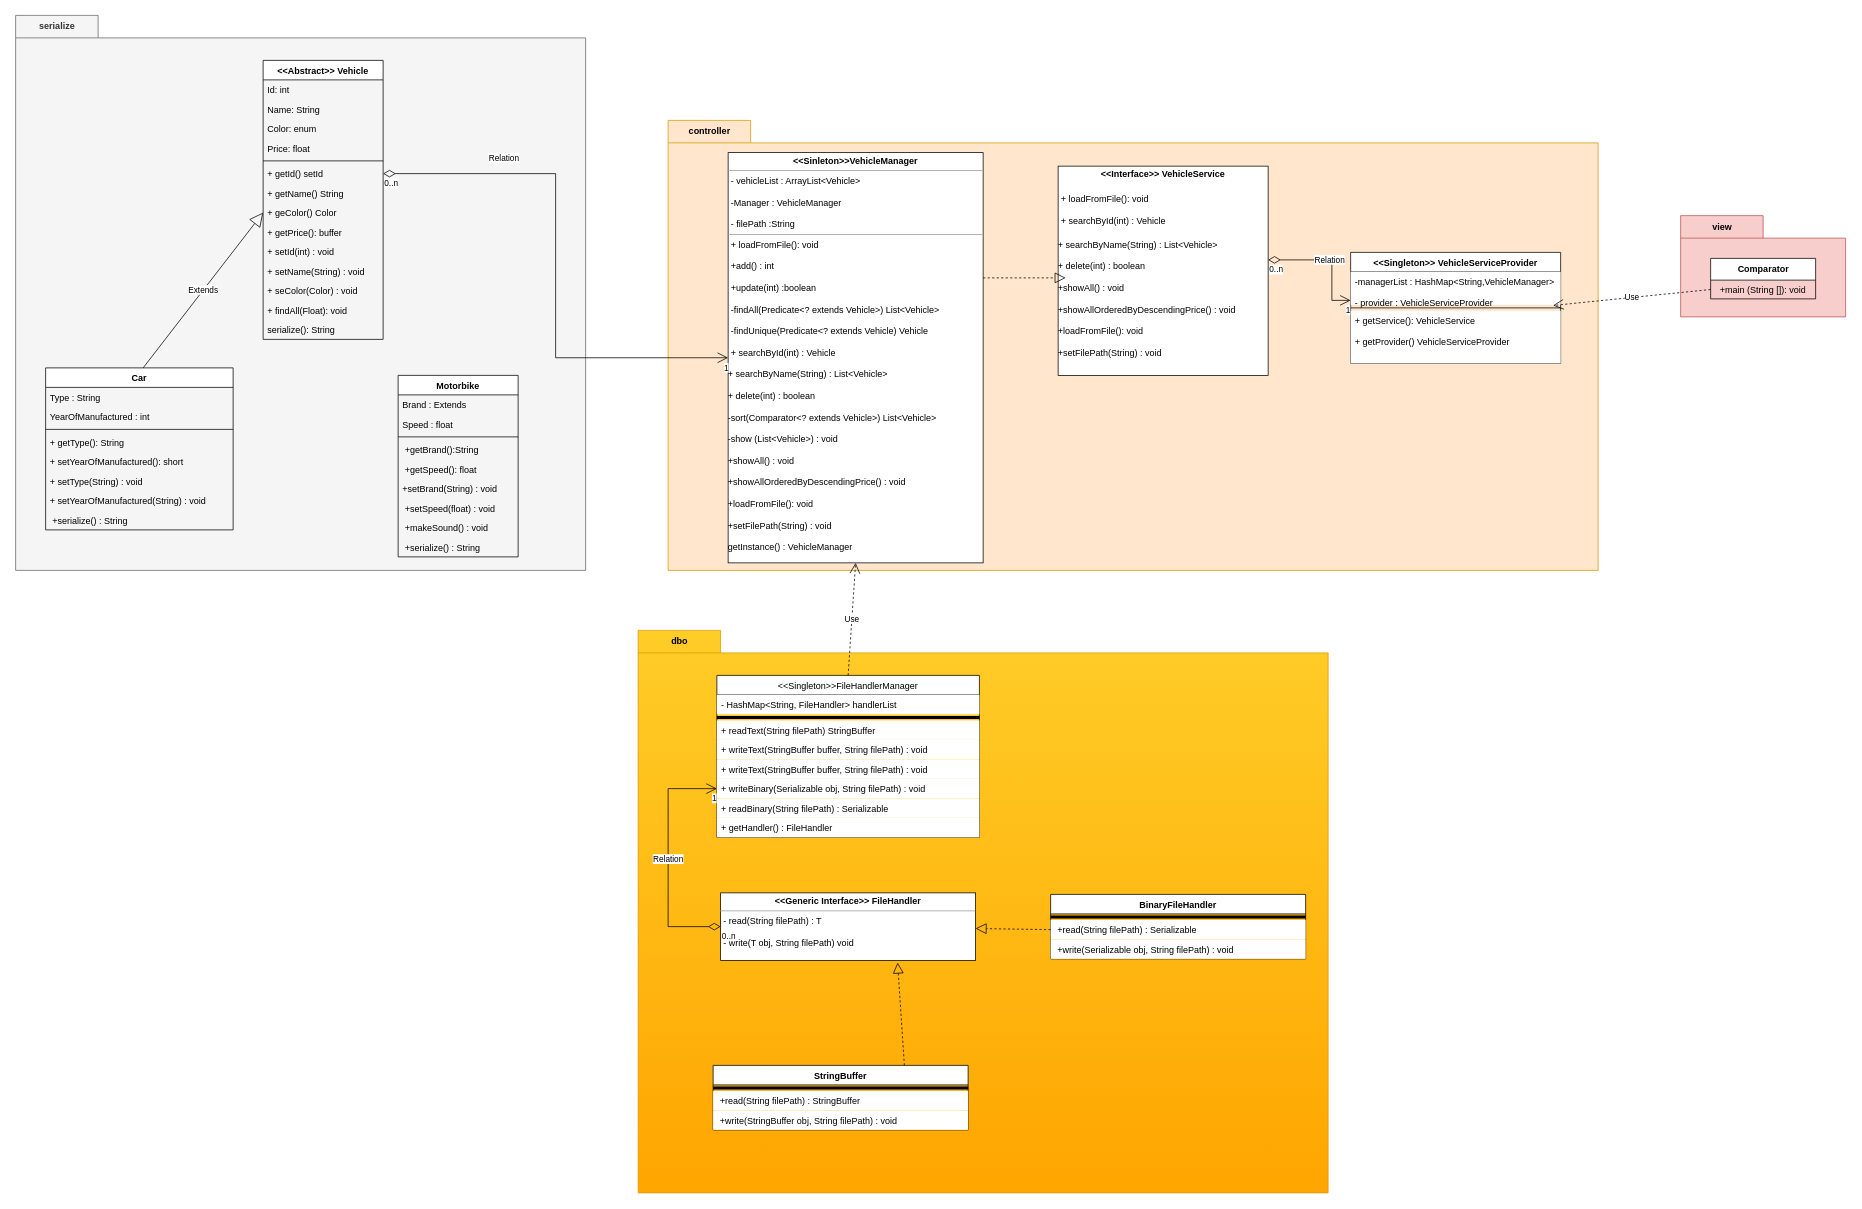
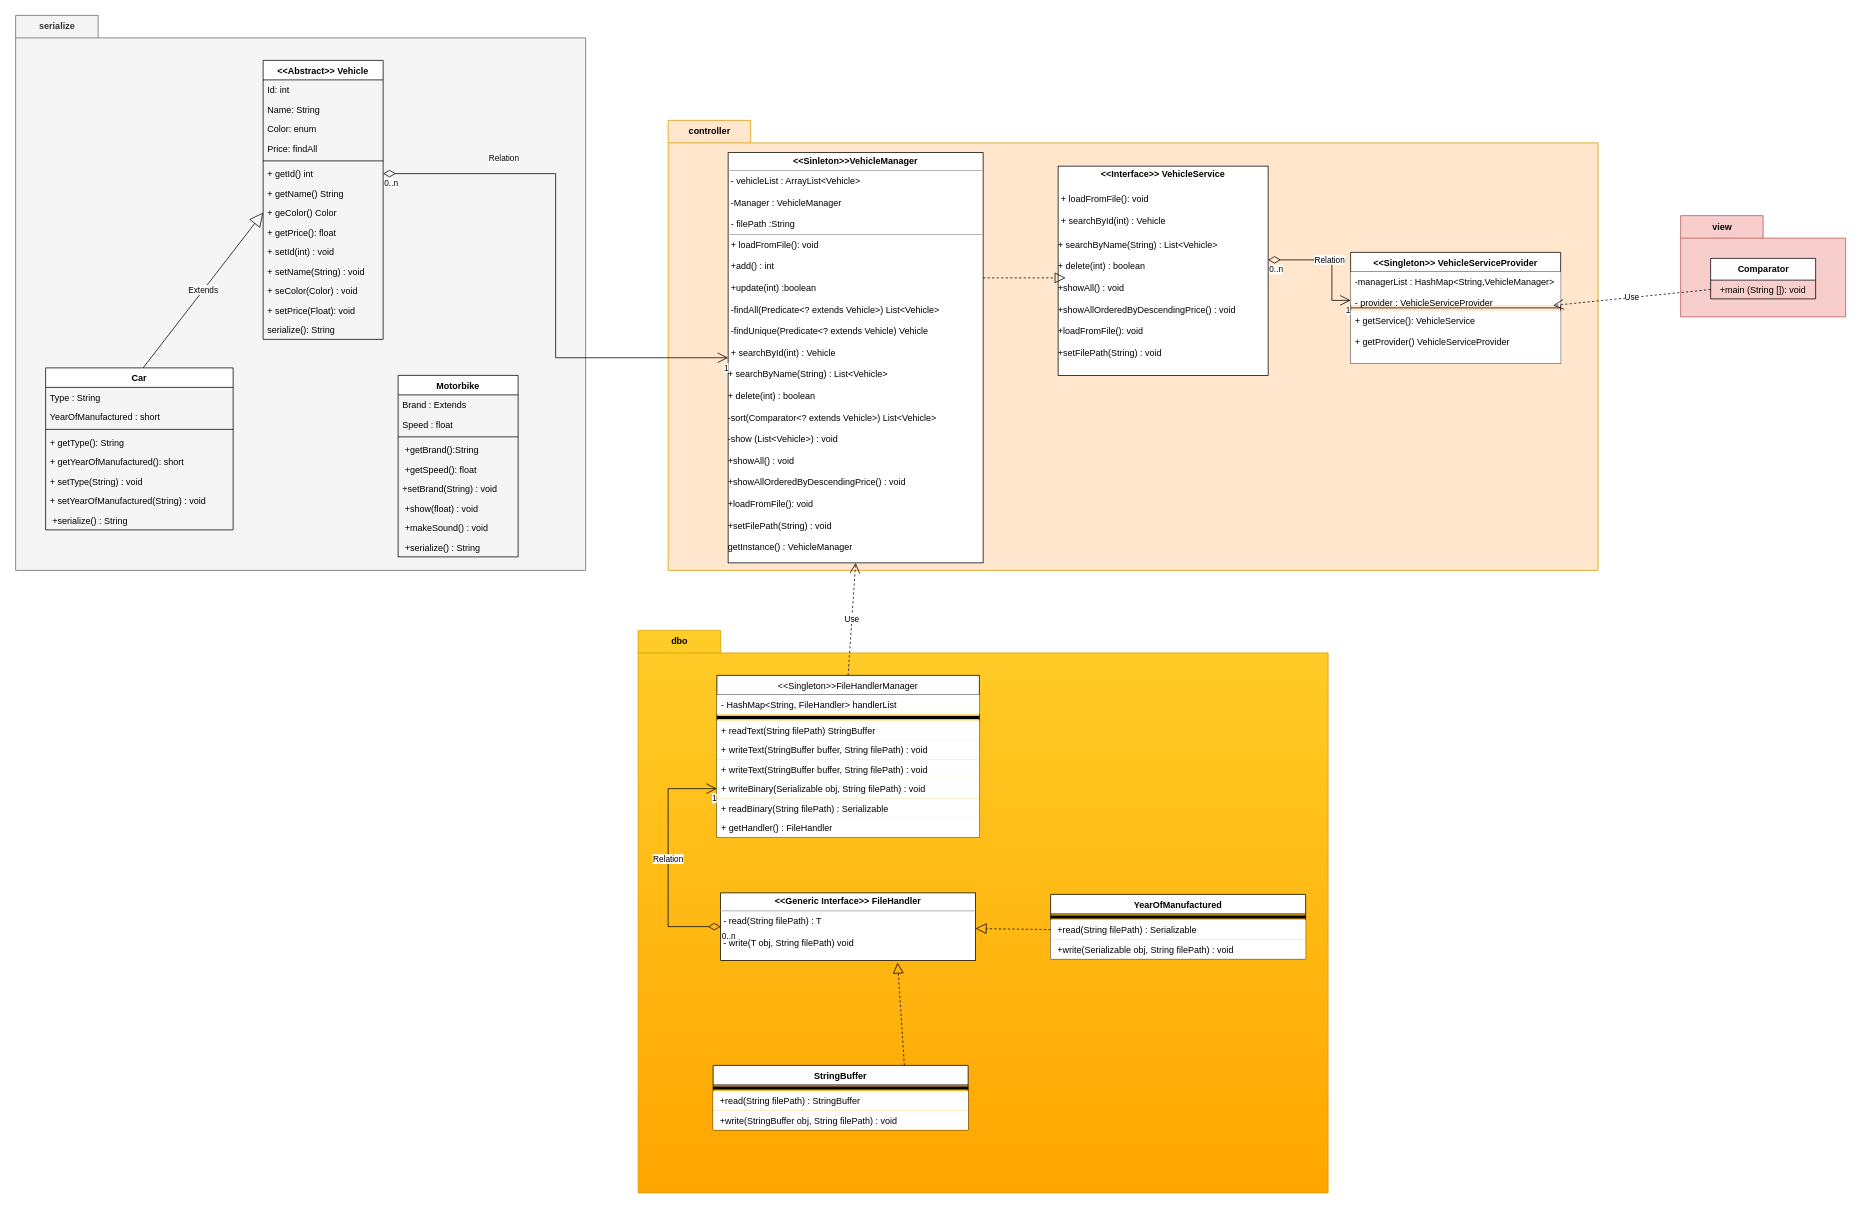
node "Price: float": label "Price: float" -> "Price: findAll"
node "+ getId() setId": label "+ getId() setId" -> "+ getId() int"
node "+ getPrice(): buffer": label "+ getPrice(): buffer" -> "+ getPrice(): float"
node "+ findAll(Float): void": label "+ findAll(Float): void" -> "+ setPrice(Float): void"
node "YearOfManufactured : int": label "YearOfManufactured : int" -> "YearOfManufactured : short"
node "+ setYearOfManufactured(): short": label "+ setYearOfManufactured(): short" -> "+ getYearOfManufactured(): short"
node "+setSpeed(float) : void": label "+setSpeed(float) : void" -> "+show(float) : void"
node "BinaryFileHandler": label "BinaryFileHandler" -> "YearOfManufactured"
